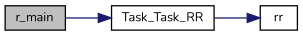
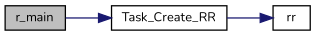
node "Task_Task_RR": label "Task_Task_RR" -> "Task_Create_RR"
